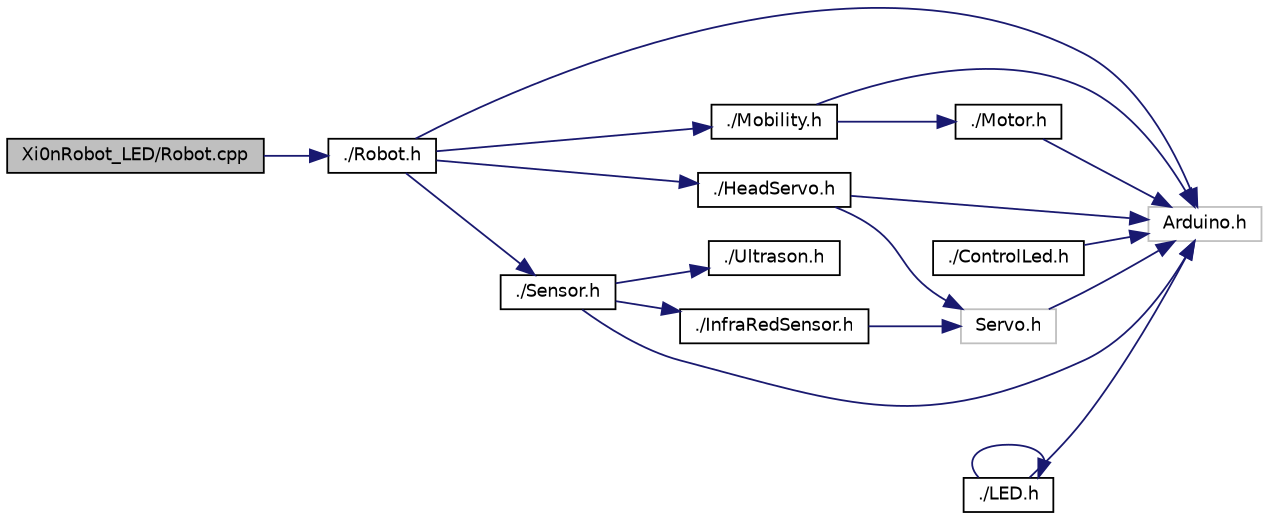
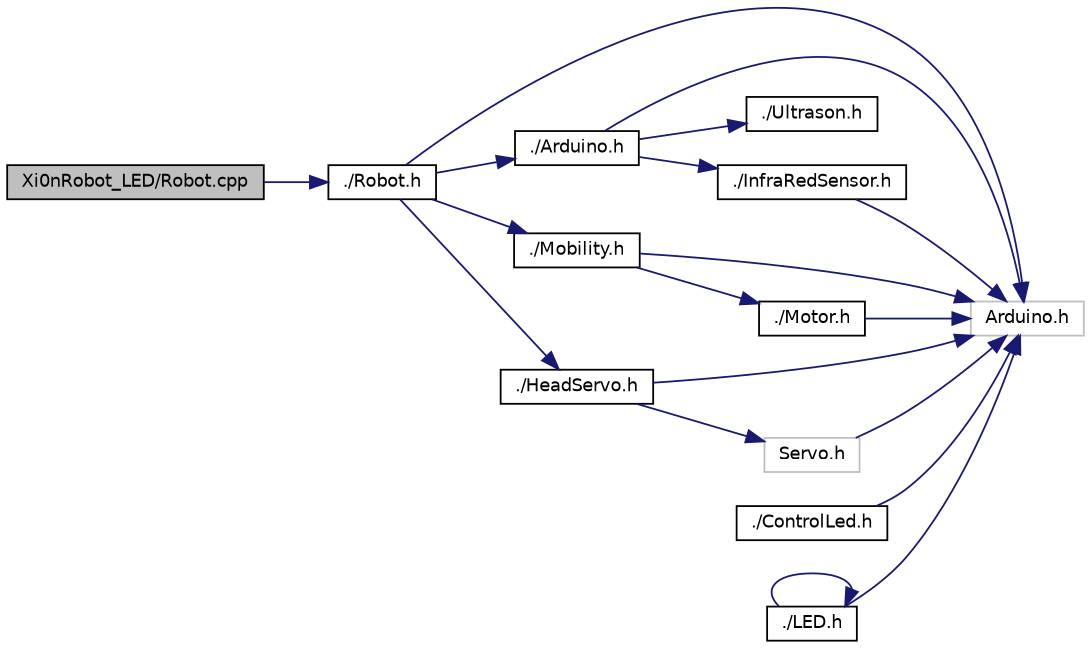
node "./Sensor.h": label "./Sensor.h" -> "./Arduino.h"
edge "./InfraRedSensor.h" -> "Servo.h": now "./InfraRedSensor.h" -> "Arduino.h"
